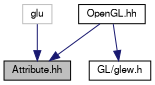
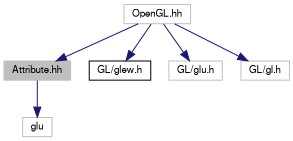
node "OpenGL.hh": color black -> grey75
edge "glu" -> "Attribute.hh": reversed
node "Attribute.hh": color black -> grey75
node "GL/glu.h": added
node "GL/gl.h": added
